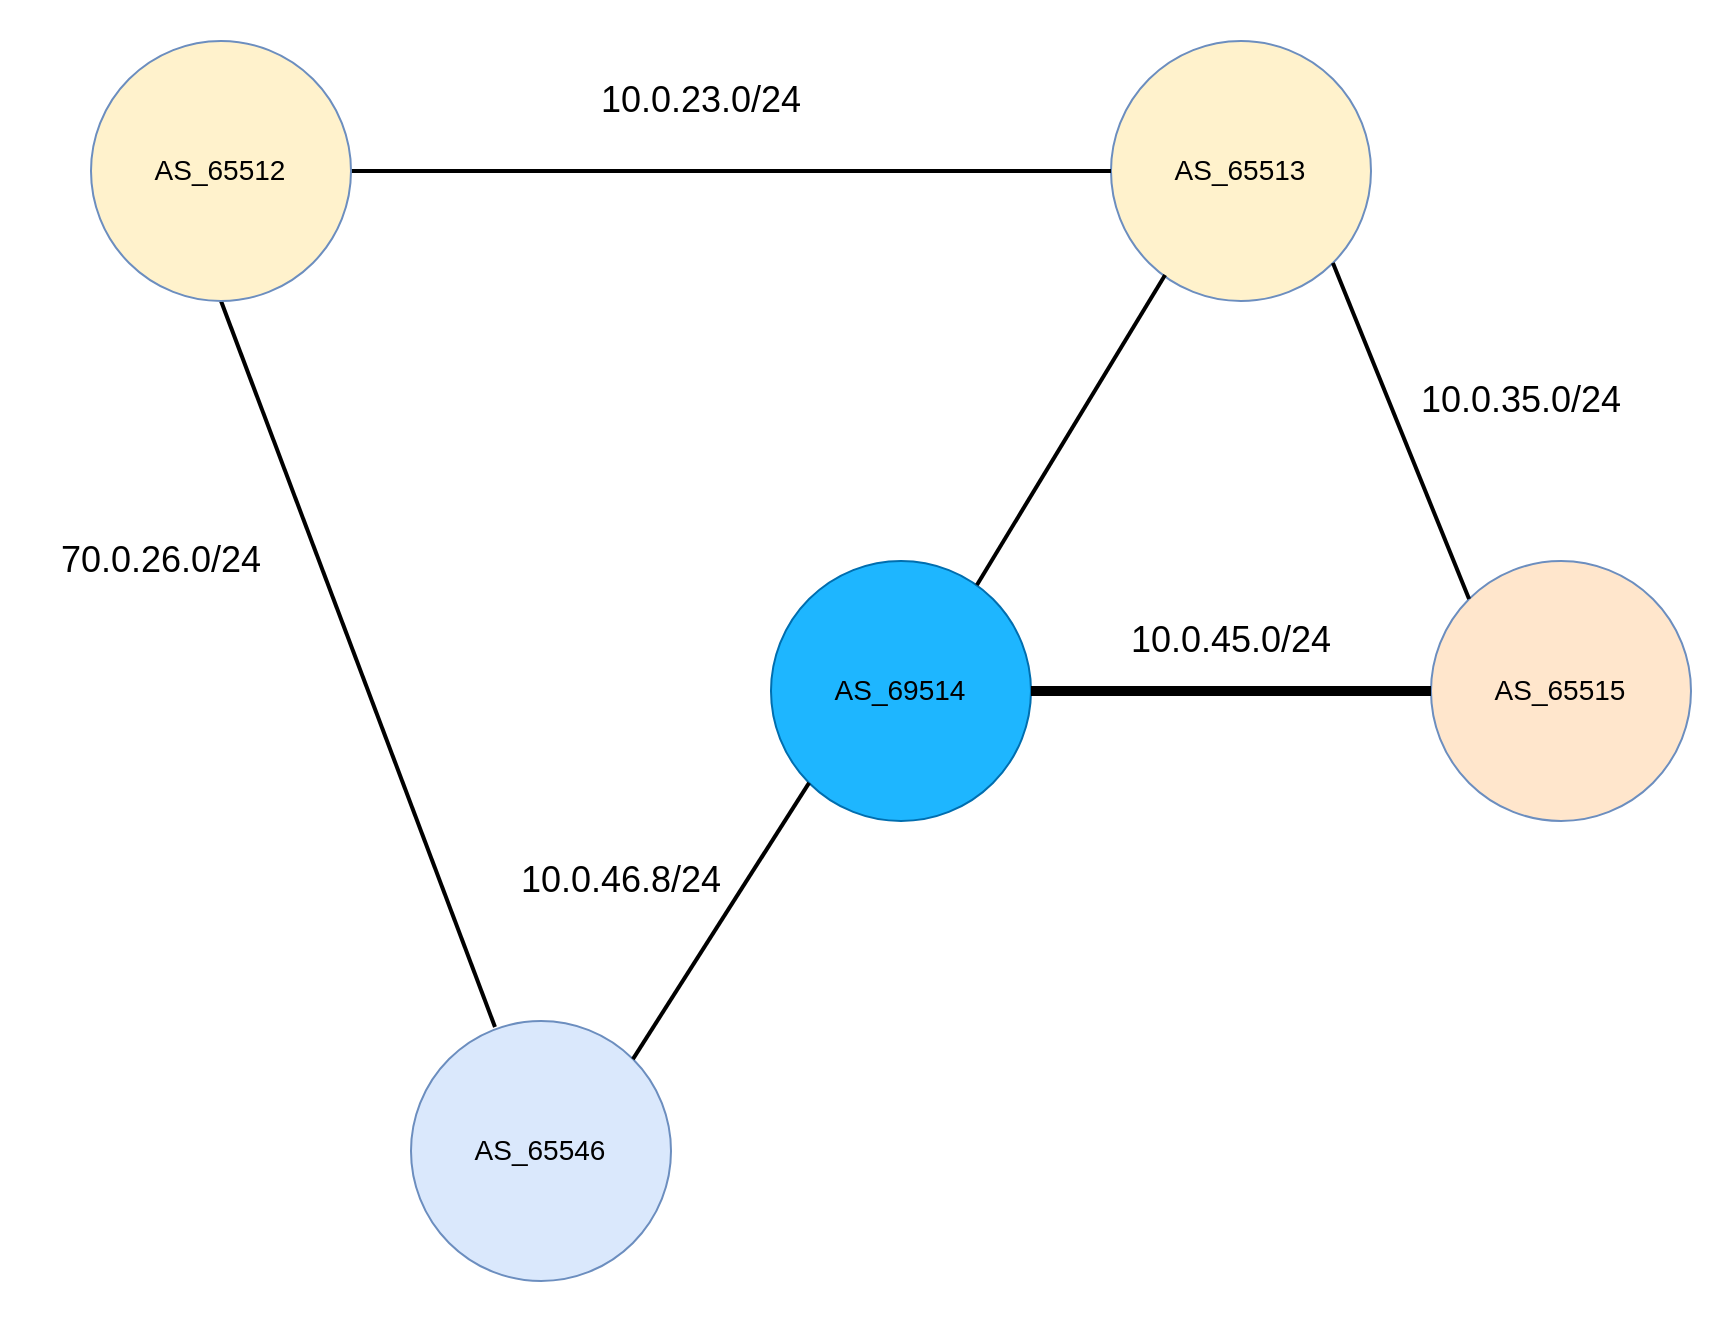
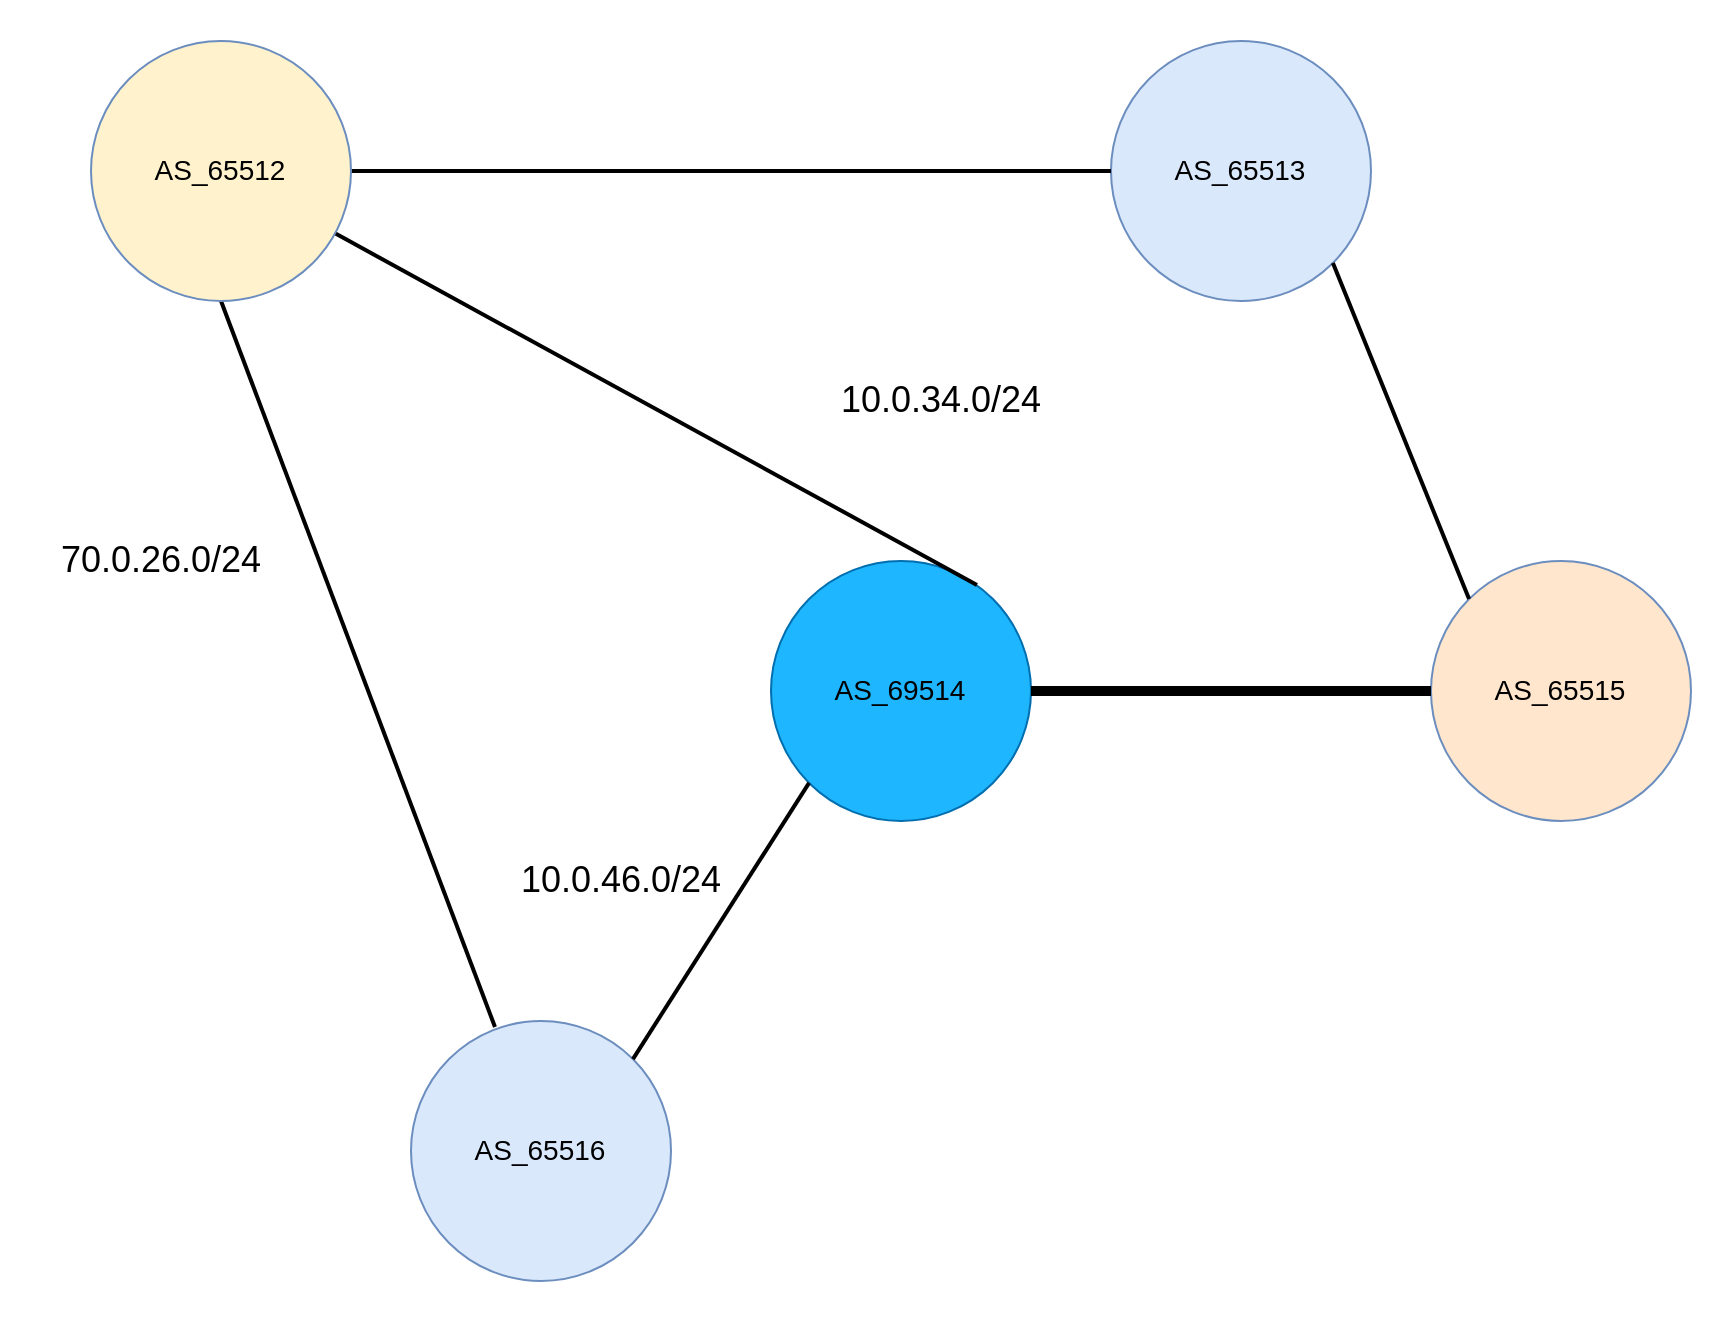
node "10.0.23.0/24": removed
node "AS_65513": fillcolor #fff2cc -> #dae8fc
node "10.0.34.0/24": added
node "10.0.35.0/24": removed
edge "AS_65513" -- "AS_69514": now "AS_65512" -- "AS_69514"
node "10.0.45.0/24": removed
node "10.0.46.8/24": label "10.0.46.8/24" -> "10.0.46.0/24"
node "AS_65546": label "AS_65546" -> "AS_65516"
